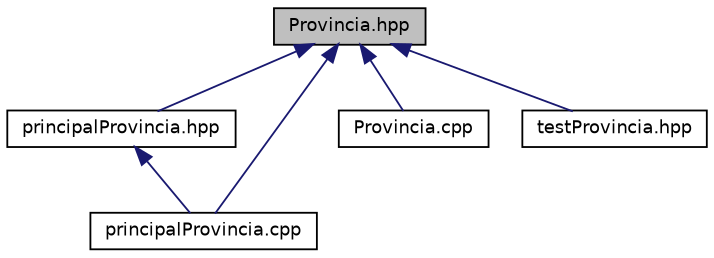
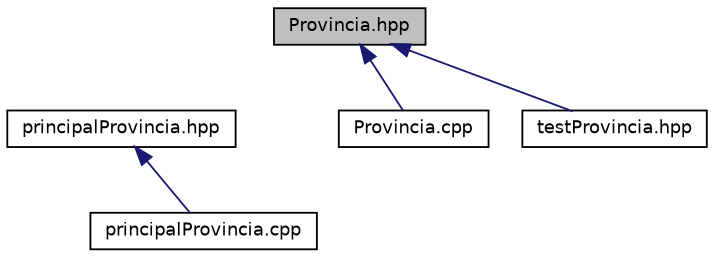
edge "principalProvincia.hpp" -> "Provincia.hpp": removed
edge "principalProvincia.cpp" -> "Provincia.hpp": removed
